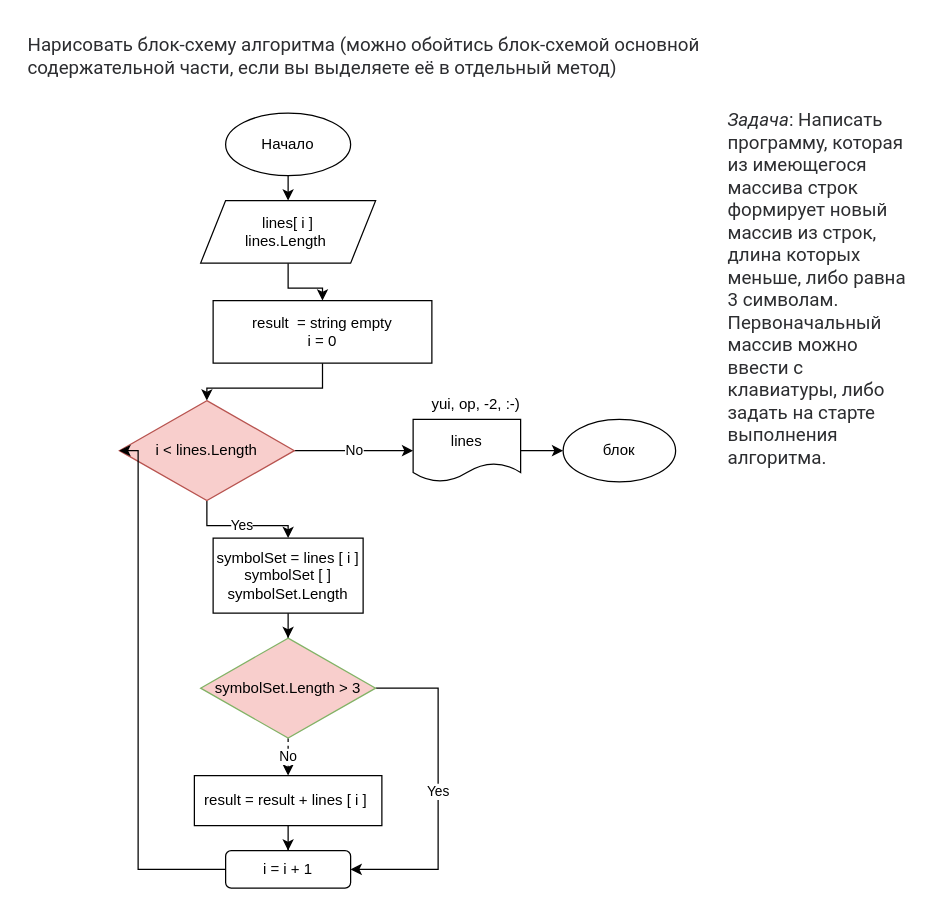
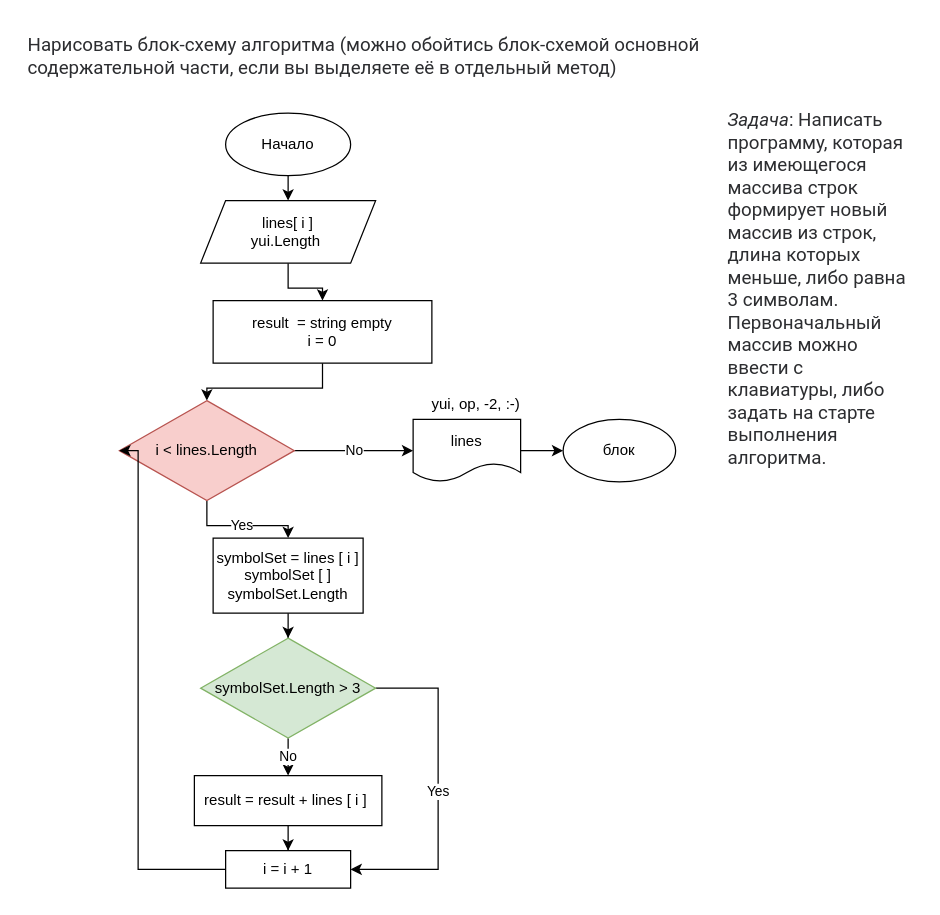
node "lines[ i ] lines.Length": label "lines[ i ] lines.Length" -> "lines[ i ] yui.Length"
node "symbolSet.Length > 3": fillcolor #f8cecc -> #d5e8d4
edge "symbolSet.Length > 3" -> "result = result + lines [ i ]": style dashed -> solid
node "i = i + 1": shape rounded rectangle -> rectangle
